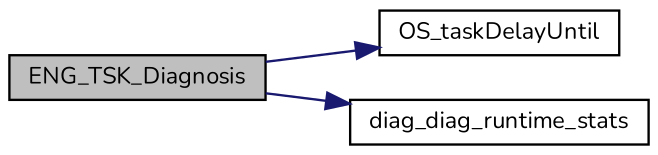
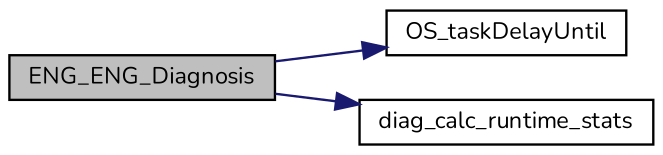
node "ENG_TSK_Diagnosis": label "ENG_TSK_Diagnosis" -> "ENG_ENG_Diagnosis"
node "diag_diag_runtime_stats": label "diag_diag_runtime_stats" -> "diag_calc_runtime_stats"
